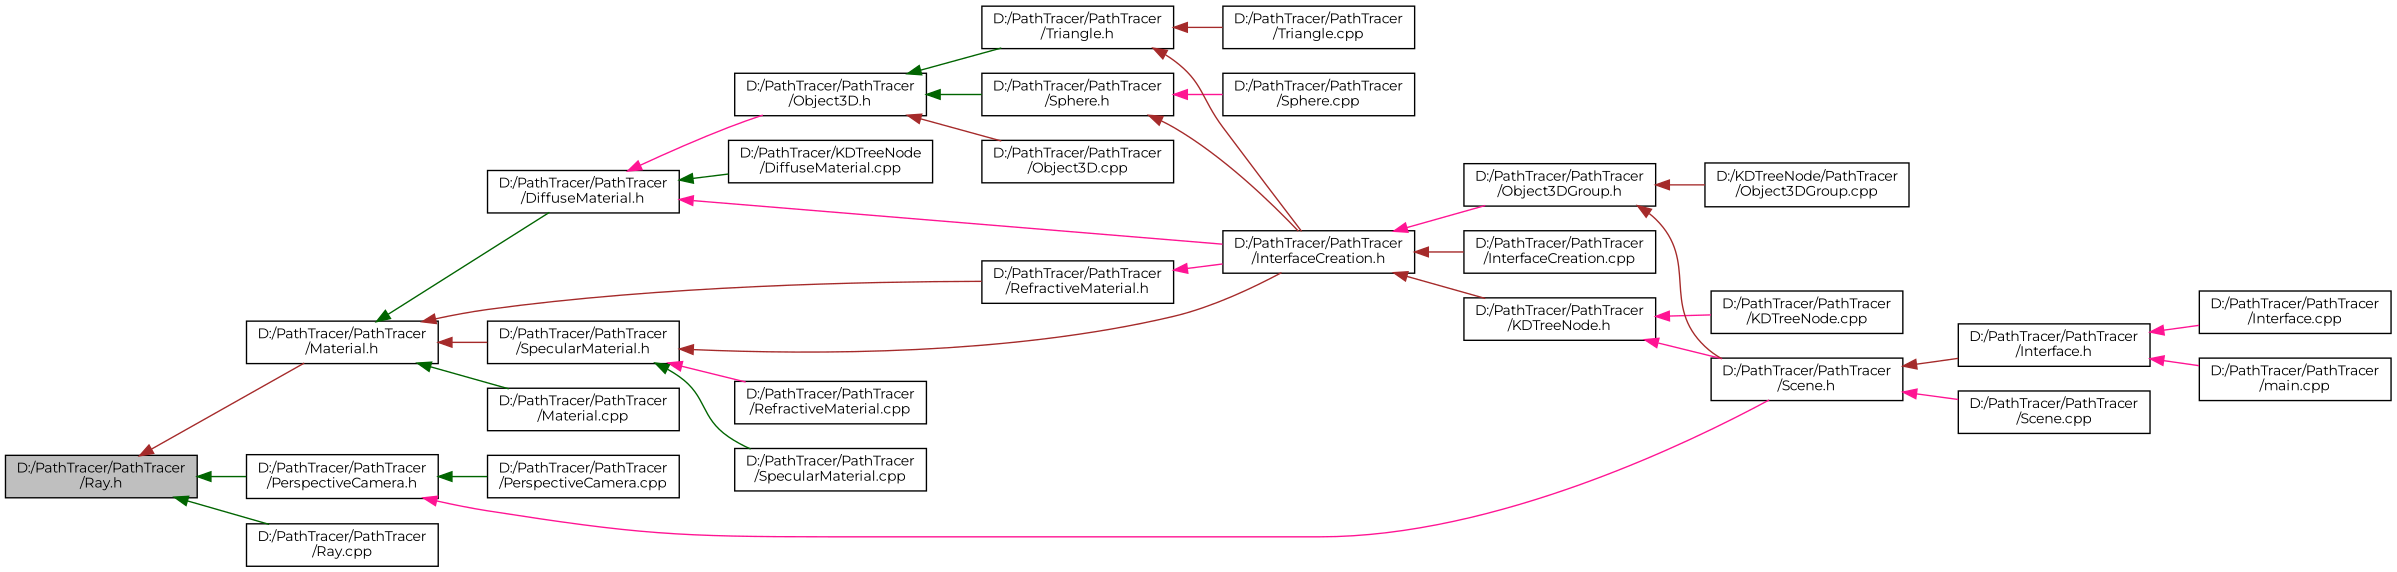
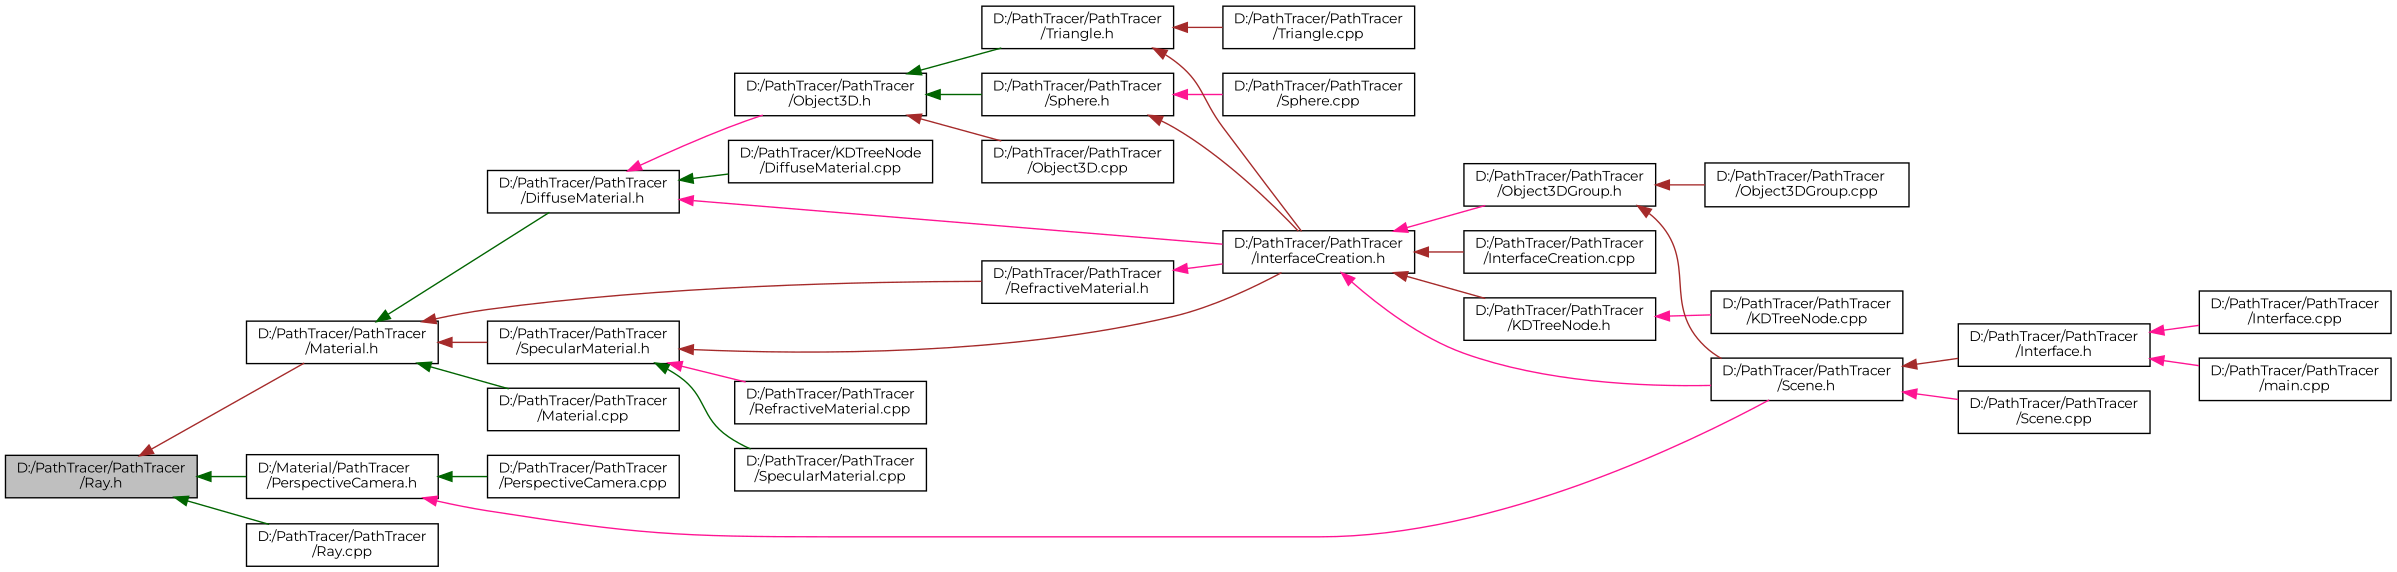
node "D:/KDTreeNode/PathTracer /Object3DGroup.cpp": label "D:/KDTreeNode/PathTracer /Object3DGroup.cpp" -> "D:/PathTracer/PathTracer /Object3DGroup.cpp"
edge "D:/PathTracer/PathTracer /Scene.h" -> "D:/PathTracer/PathTracer /KDTreeNode.h": now "D:/PathTracer/PathTracer /Scene.h" -> "D:/PathTracer/PathTracer /InterfaceCreation.h"
node "D:/PathTracer/PathTracer /PerspectiveCamera.h": label "D:/PathTracer/PathTracer /PerspectiveCamera.h" -> "D:/Material/PathTracer /PerspectiveCamera.h"
